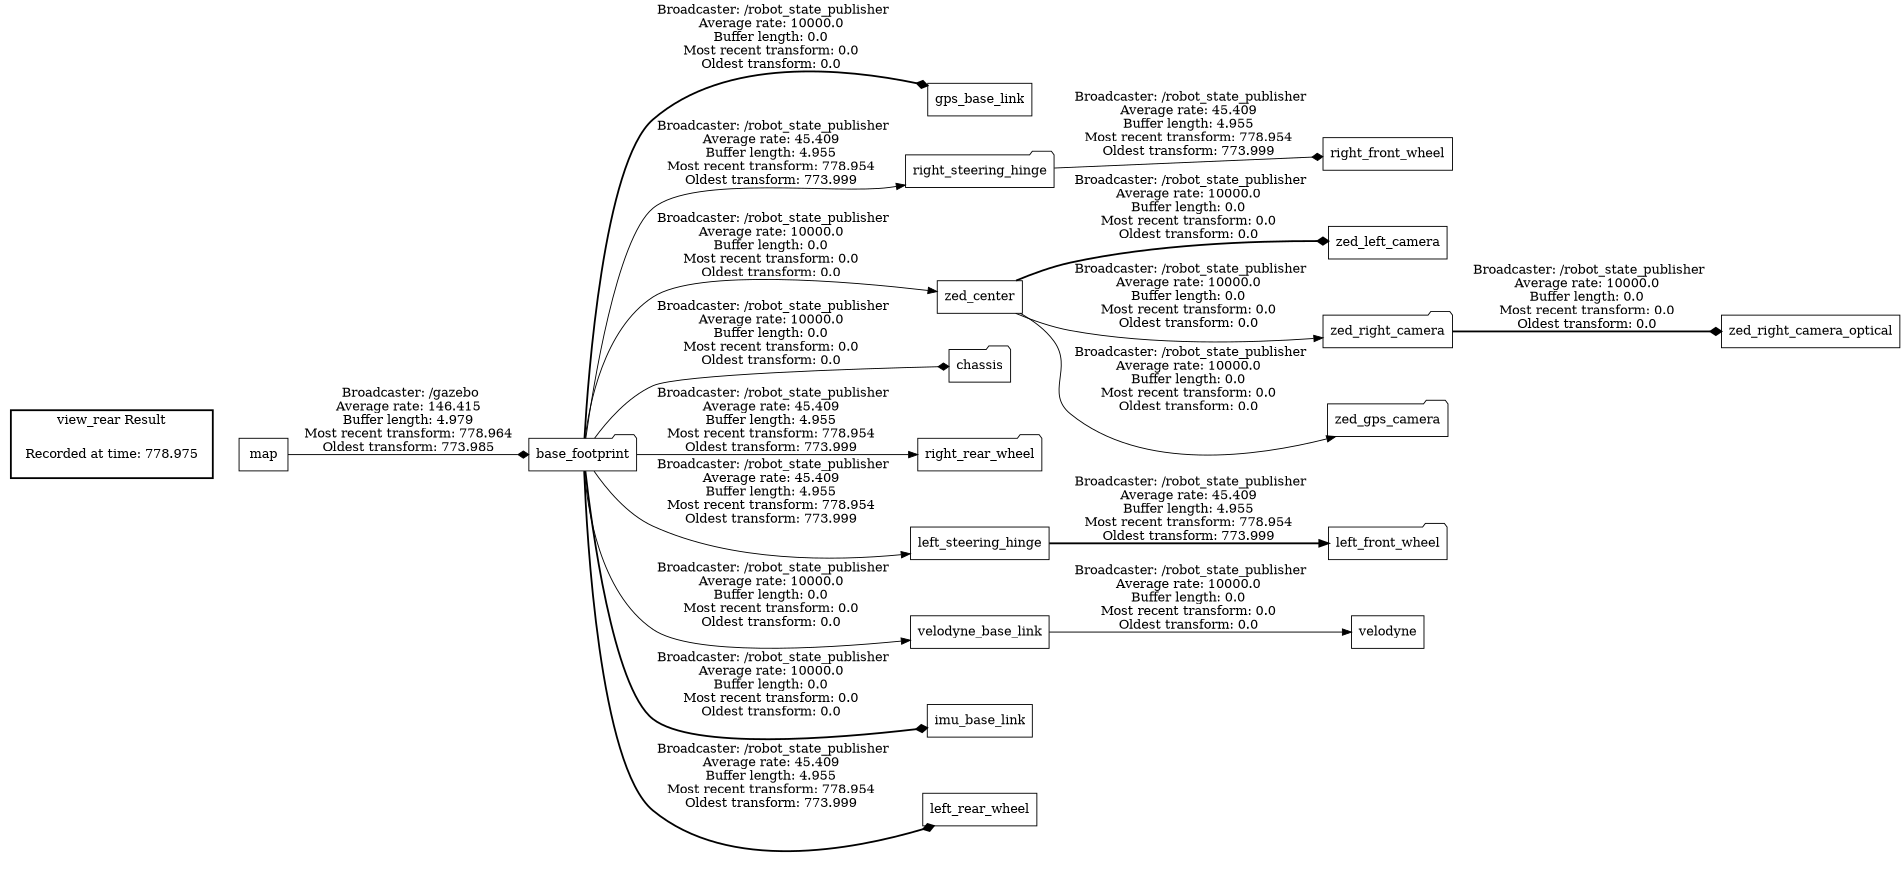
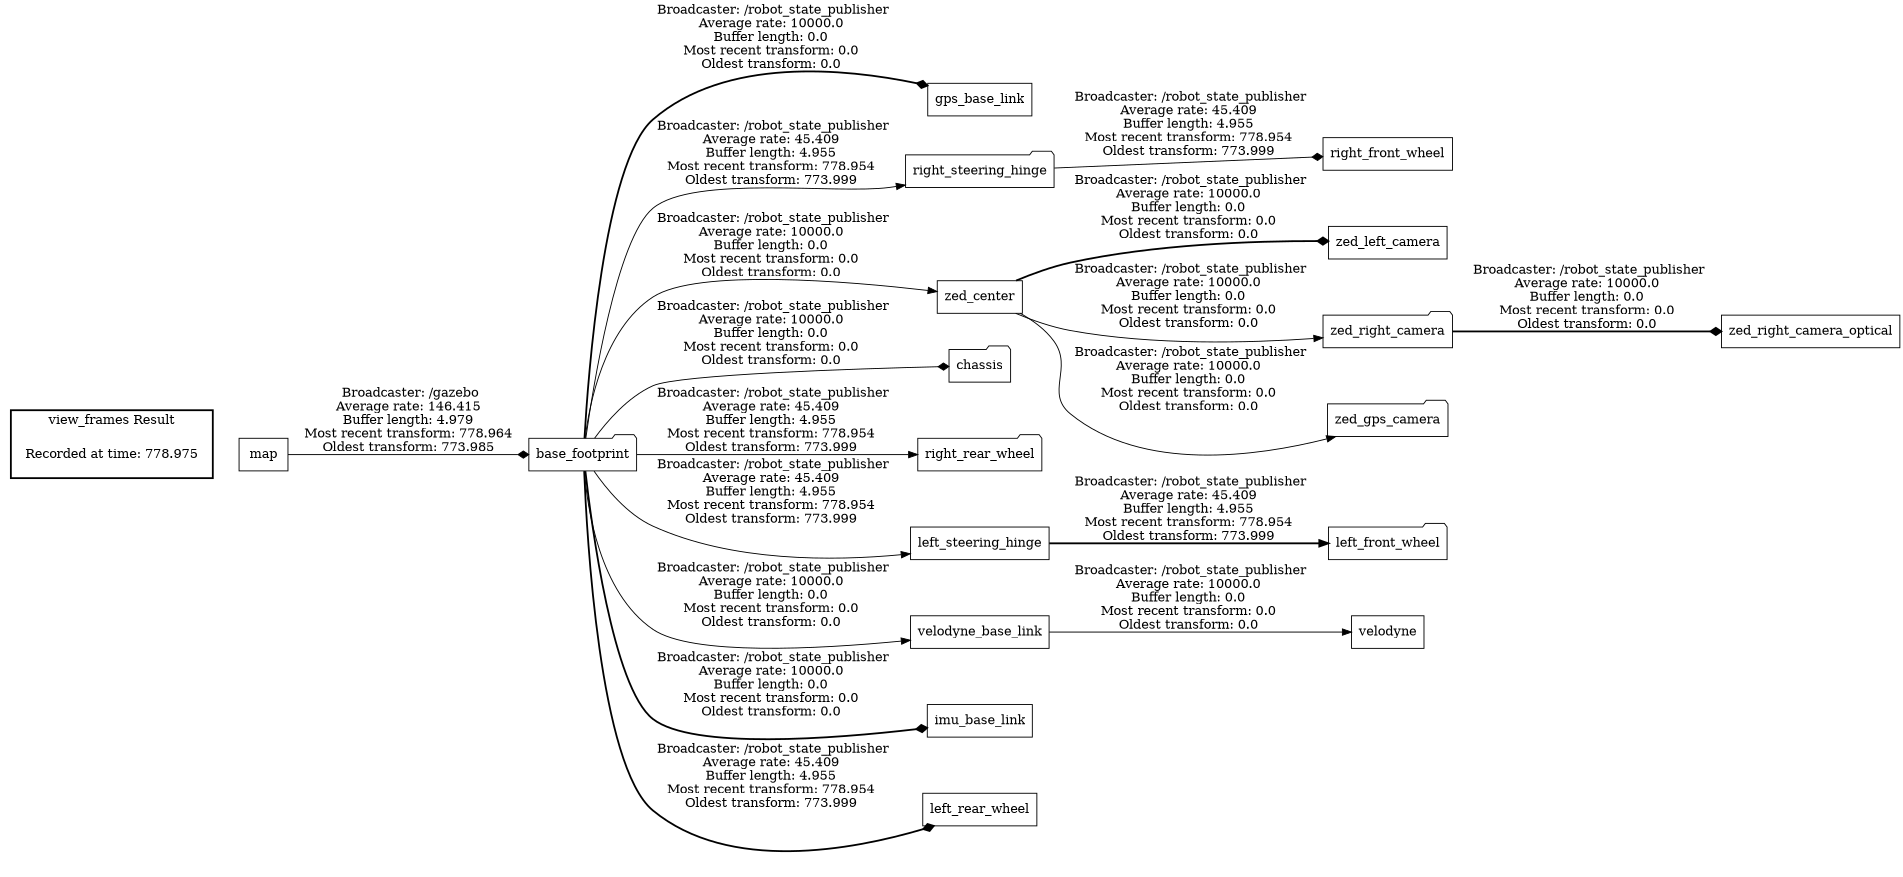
cluster "view_rear Result": label "view_rear Result" -> "view_frames Result"
